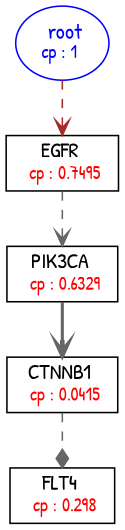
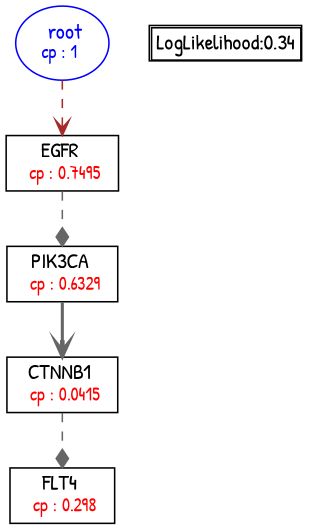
node "LogLikelihood:0.34": added
edge "EGFR" -> "PIK3CA": arrowhead vee -> diamond
